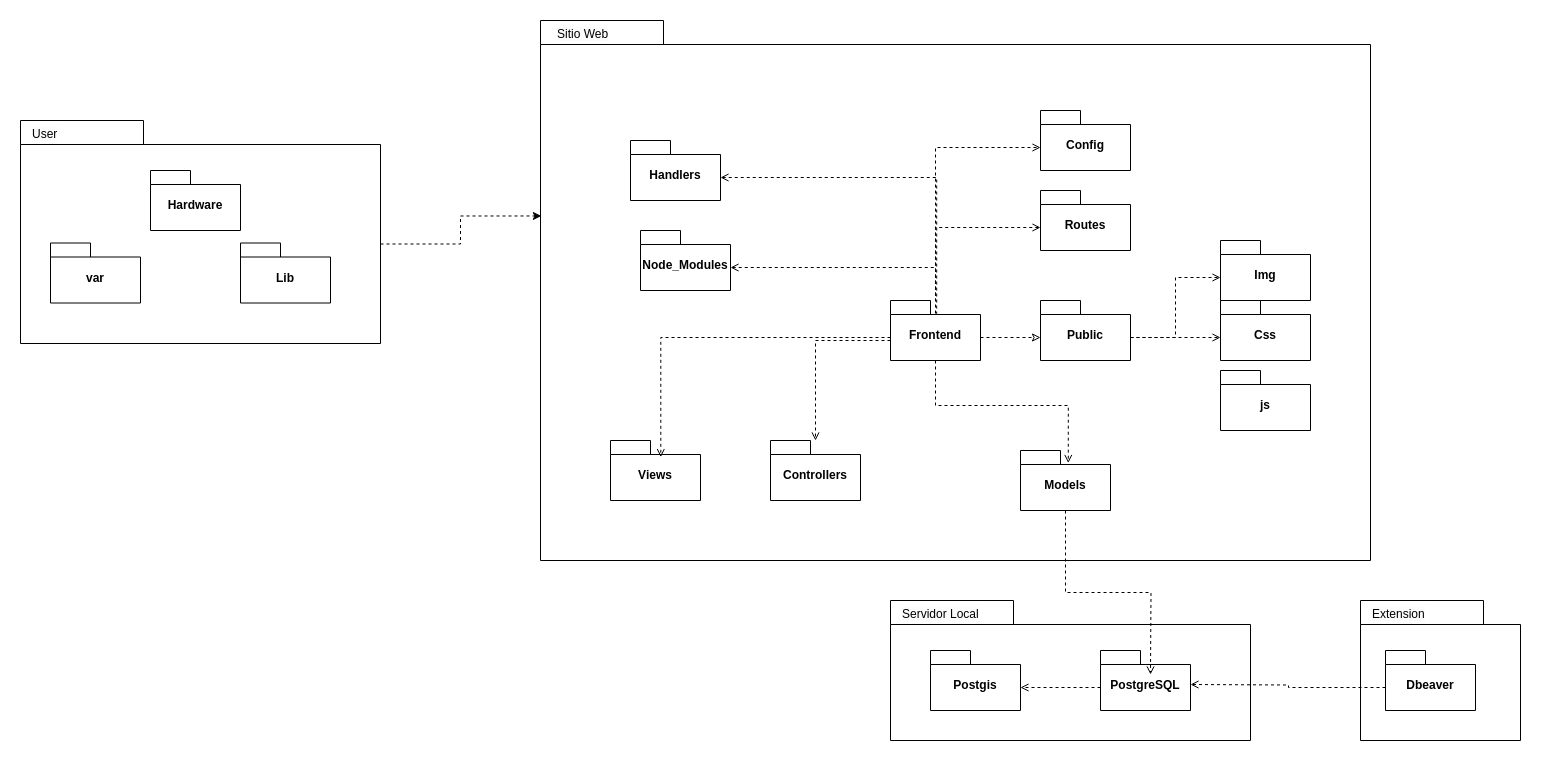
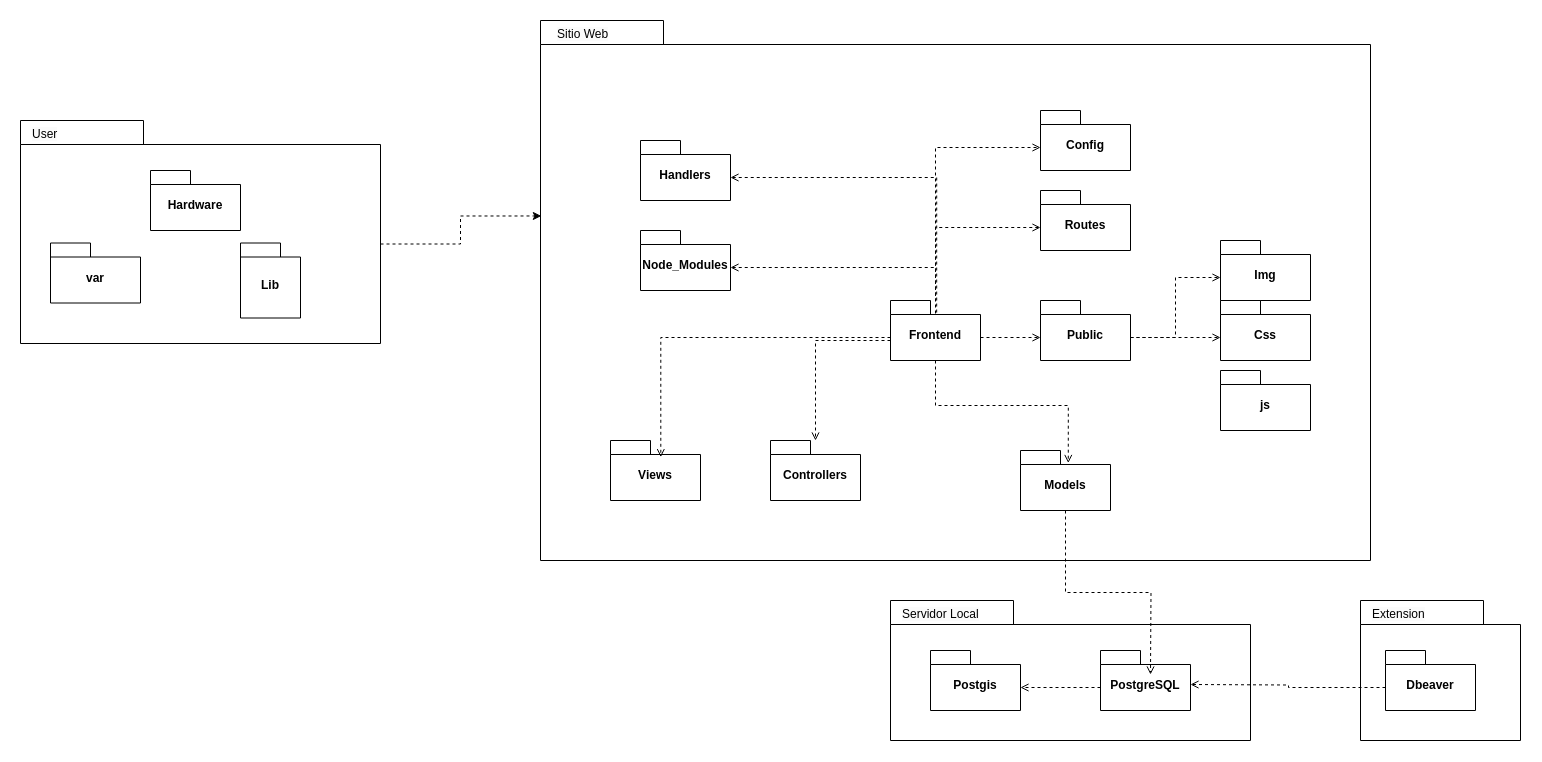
node "Handlers": moved (676, 171) -> (686, 171)
node "Lib": size 90x60 -> 60x75
edge "Frontend" -> "Public": arrowhead classic -> open
